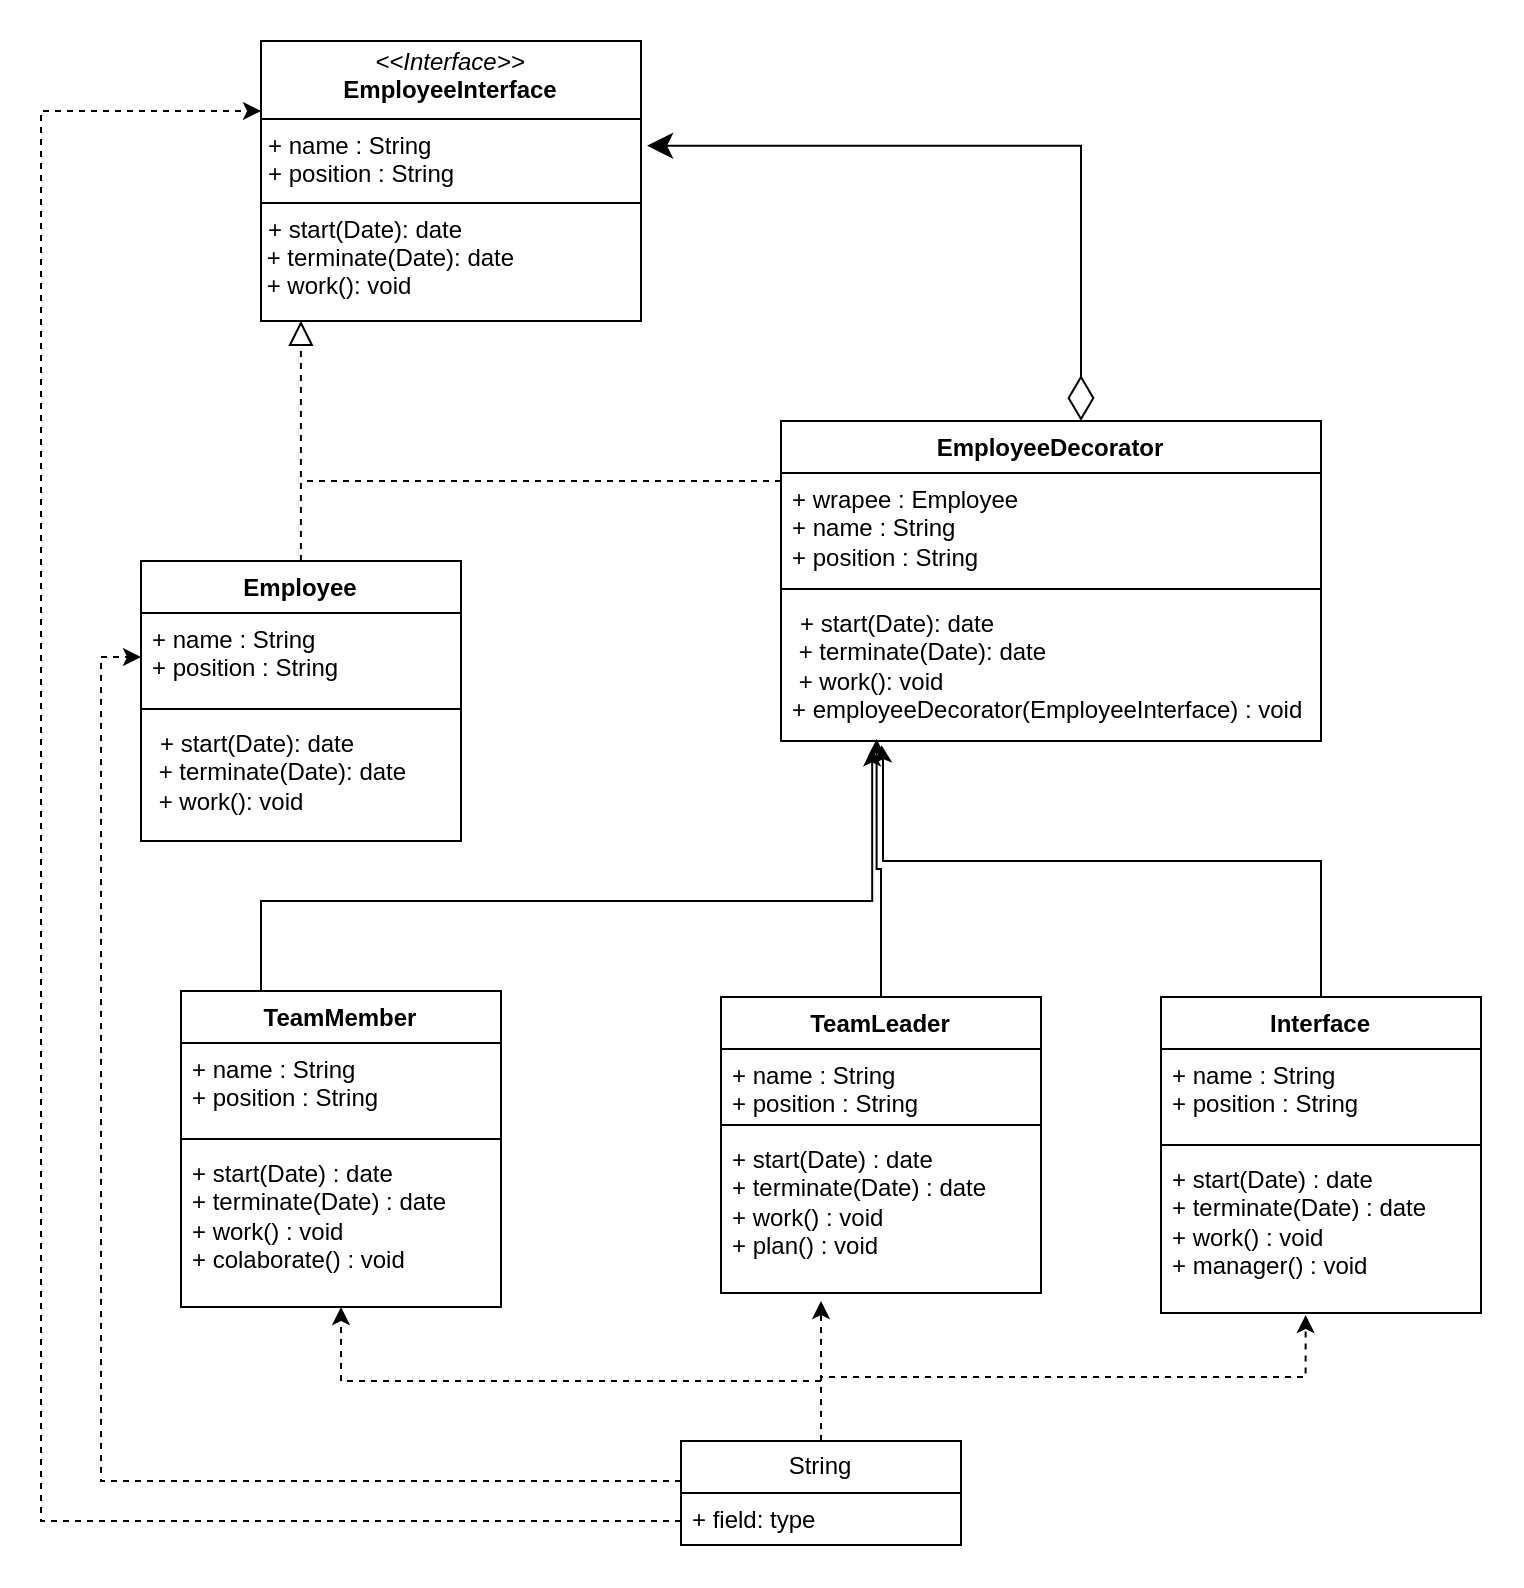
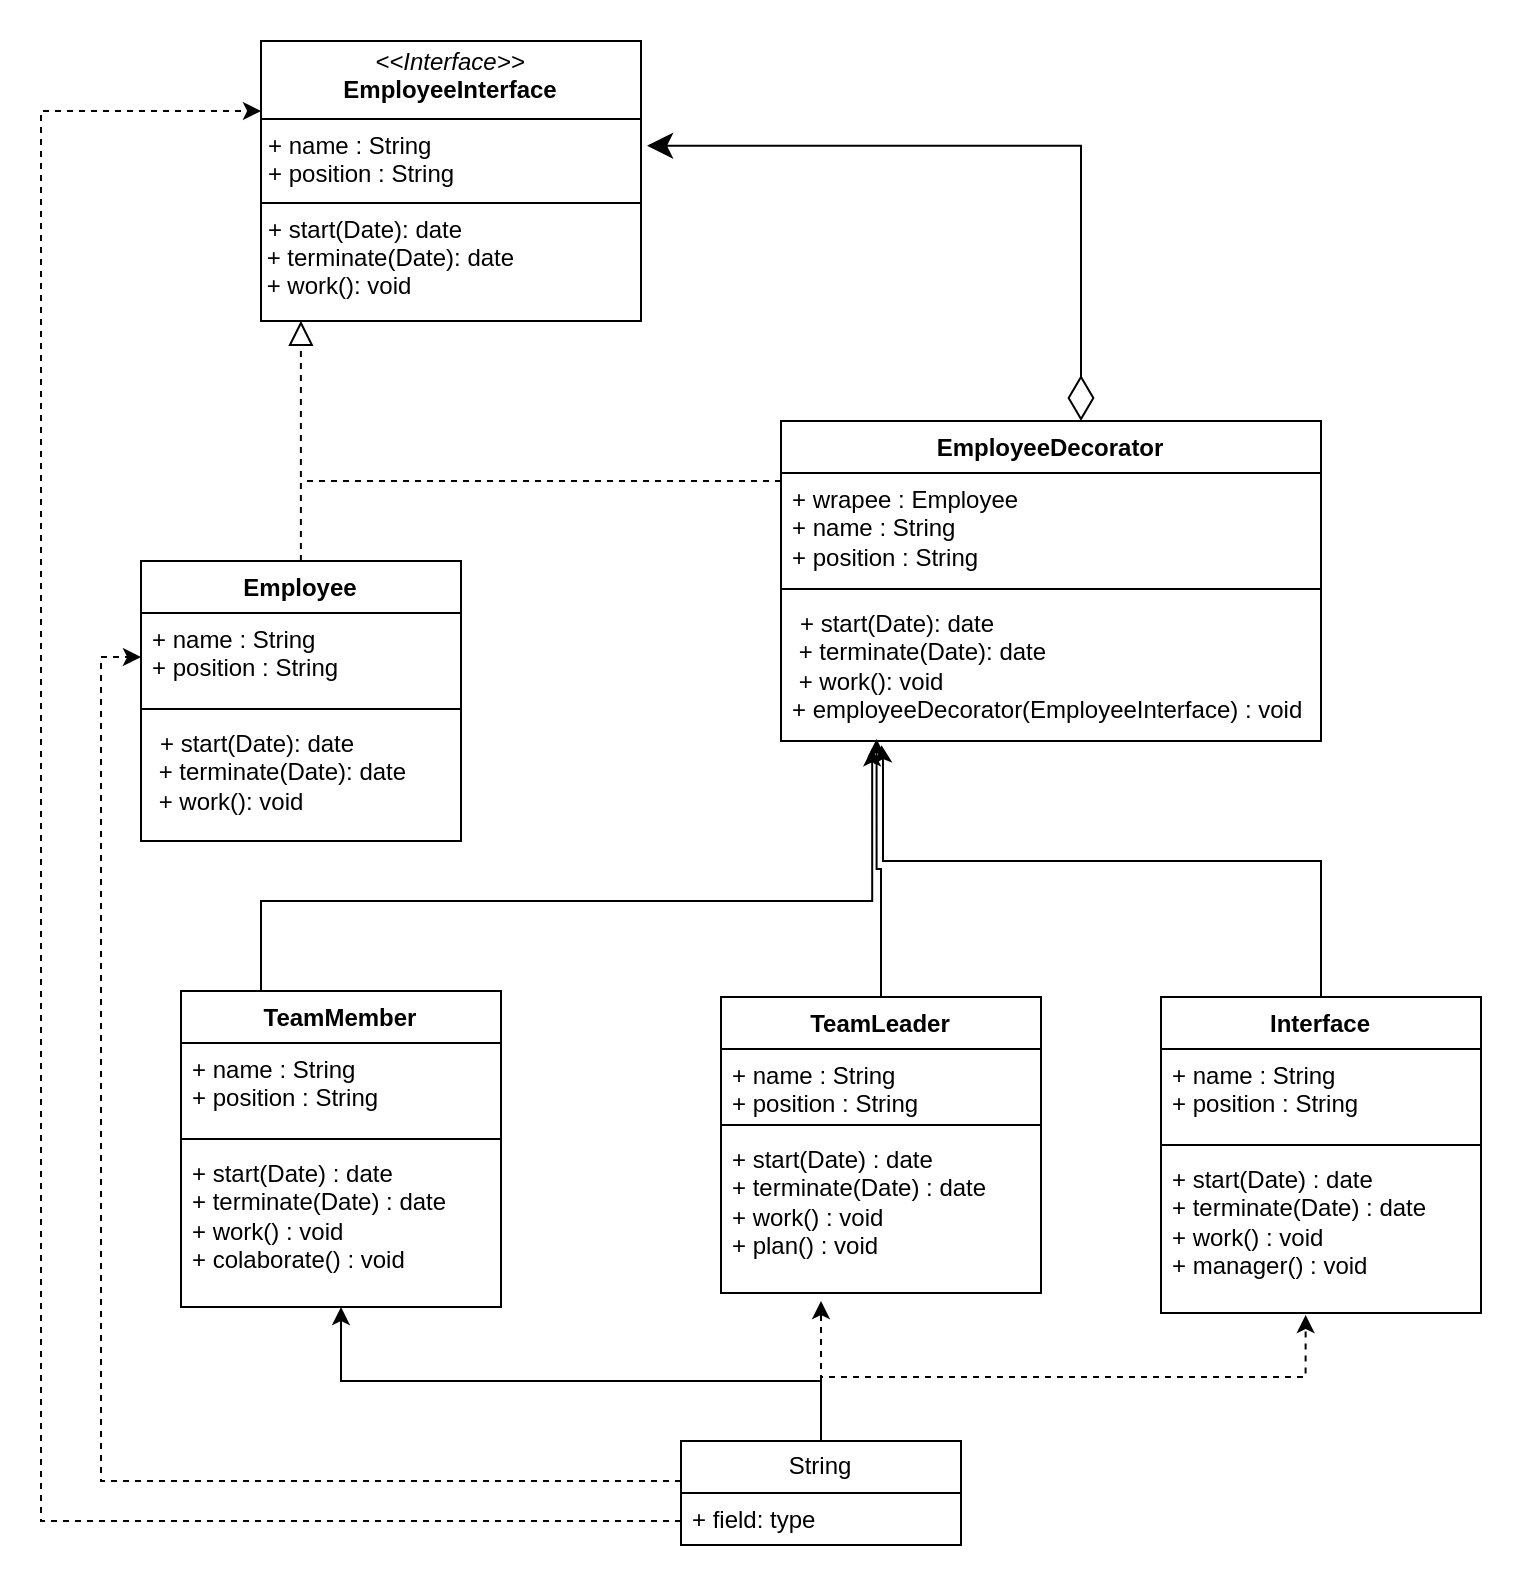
edge "String" -> "TeamMember": style dashed -> solid
